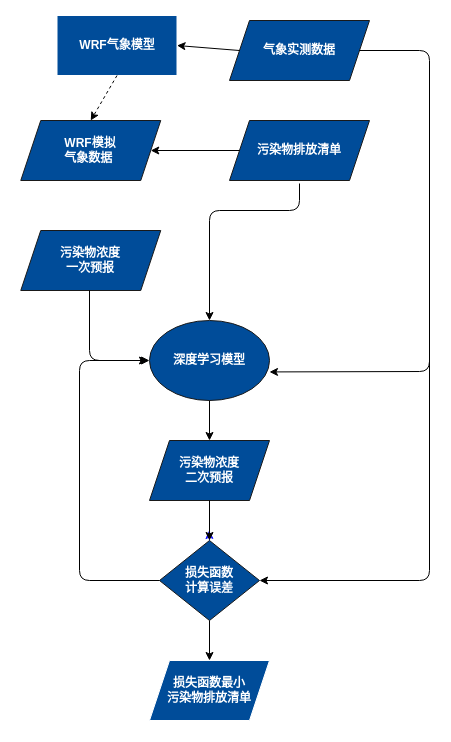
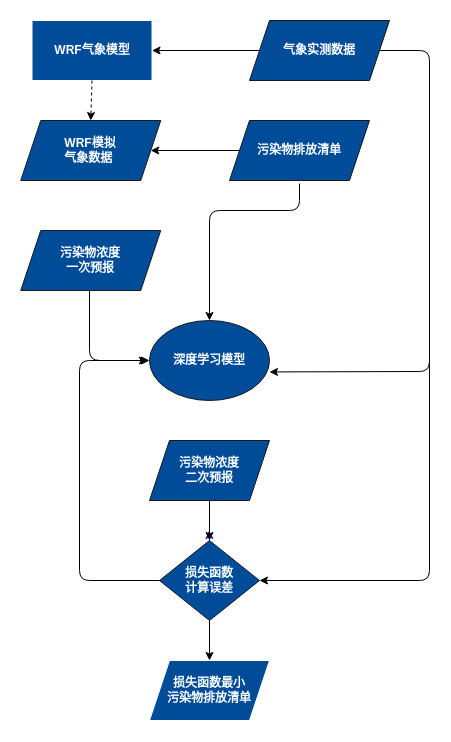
node "WRF气象模型": moved (117, 46) -> (92, 51)
node "气象实测数据": moved (300, 51) -> (320, 51)
edge "深度学习模型" -> "污染物浓度 二次预报": removed
